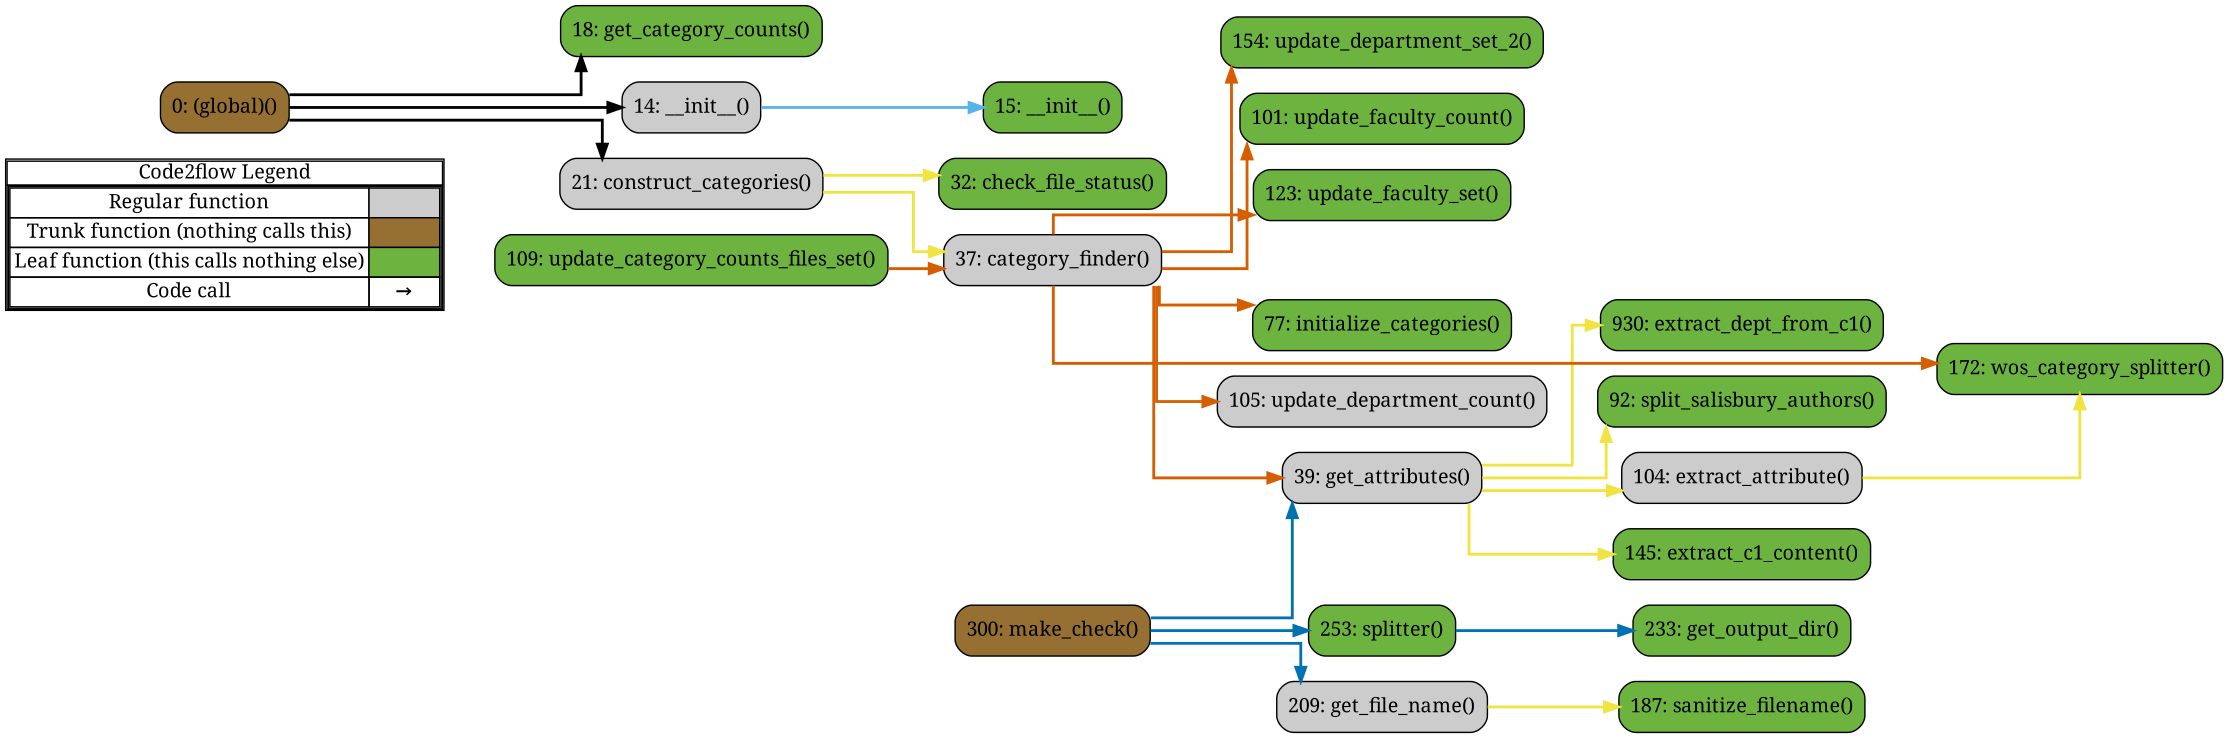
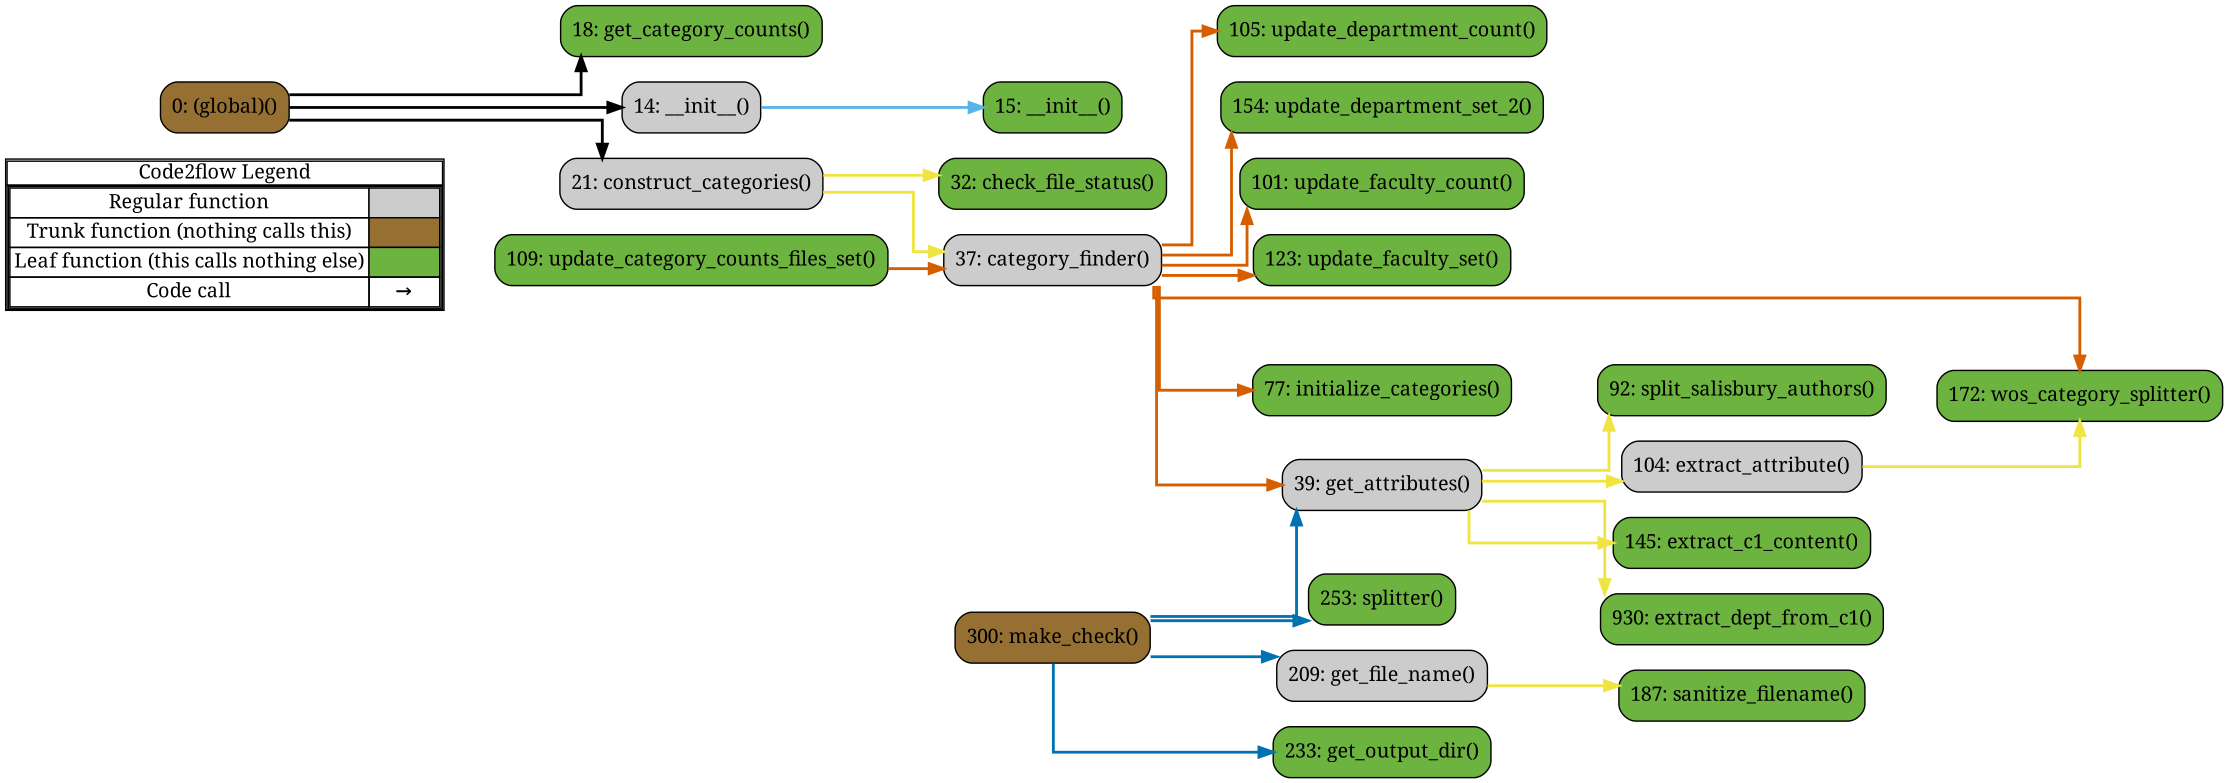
node "105: update_department_count()": fillcolor #cccccc -> #6db33f
edge "253: splitter()" -> "233: get_output_dir()": now "300: make_check()" -> "233: get_output_dir()"
